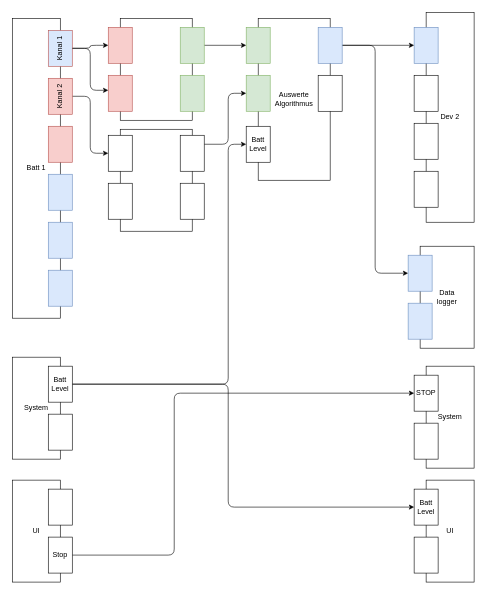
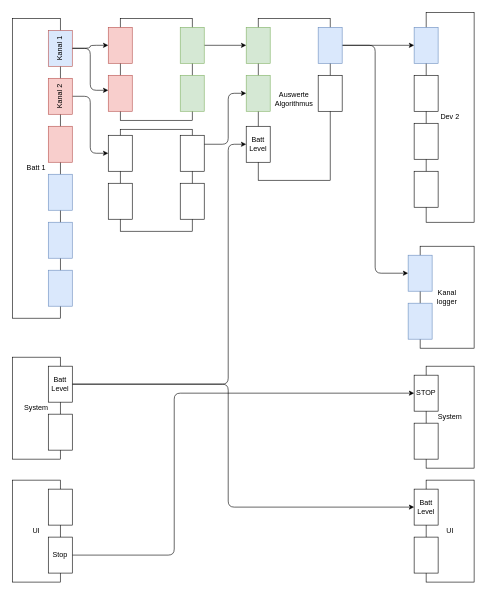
node "Data logger": label "Data logger" -> "Kanal logger"
